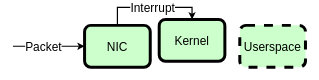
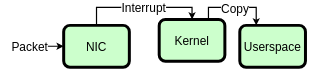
edge "Kernel" -> "Userspace": added, label "Copy"
node "NIC": moved (117, 47) -> (96, 47)
node "Userspace": style dashed -> solid
